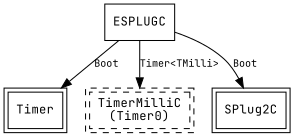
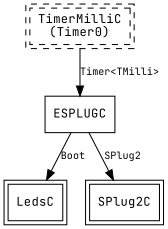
edge "ESPLUGC" -> "TimerMilliC (Timer0)": reversed
edge "ESPLUGC" -> "SPlug2C": label "Boot" -> "SPlug2"
node "Timer": label "Timer" -> "LedsC"
